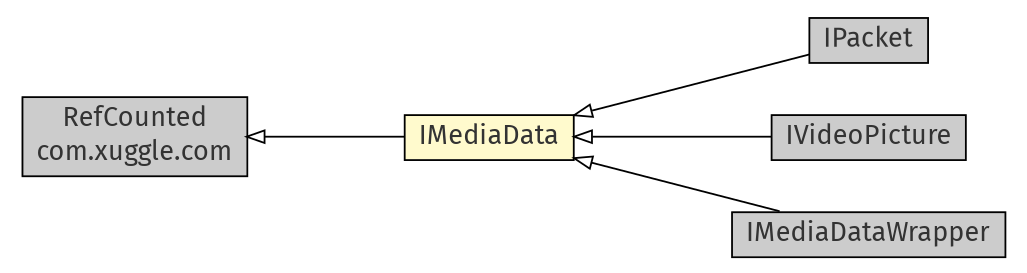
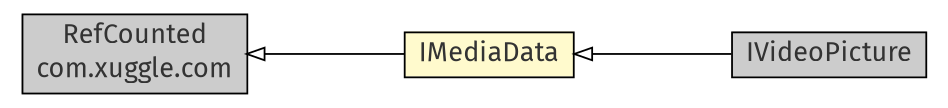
node "IPacket": removed
node "IMediaDataWrapper": removed
